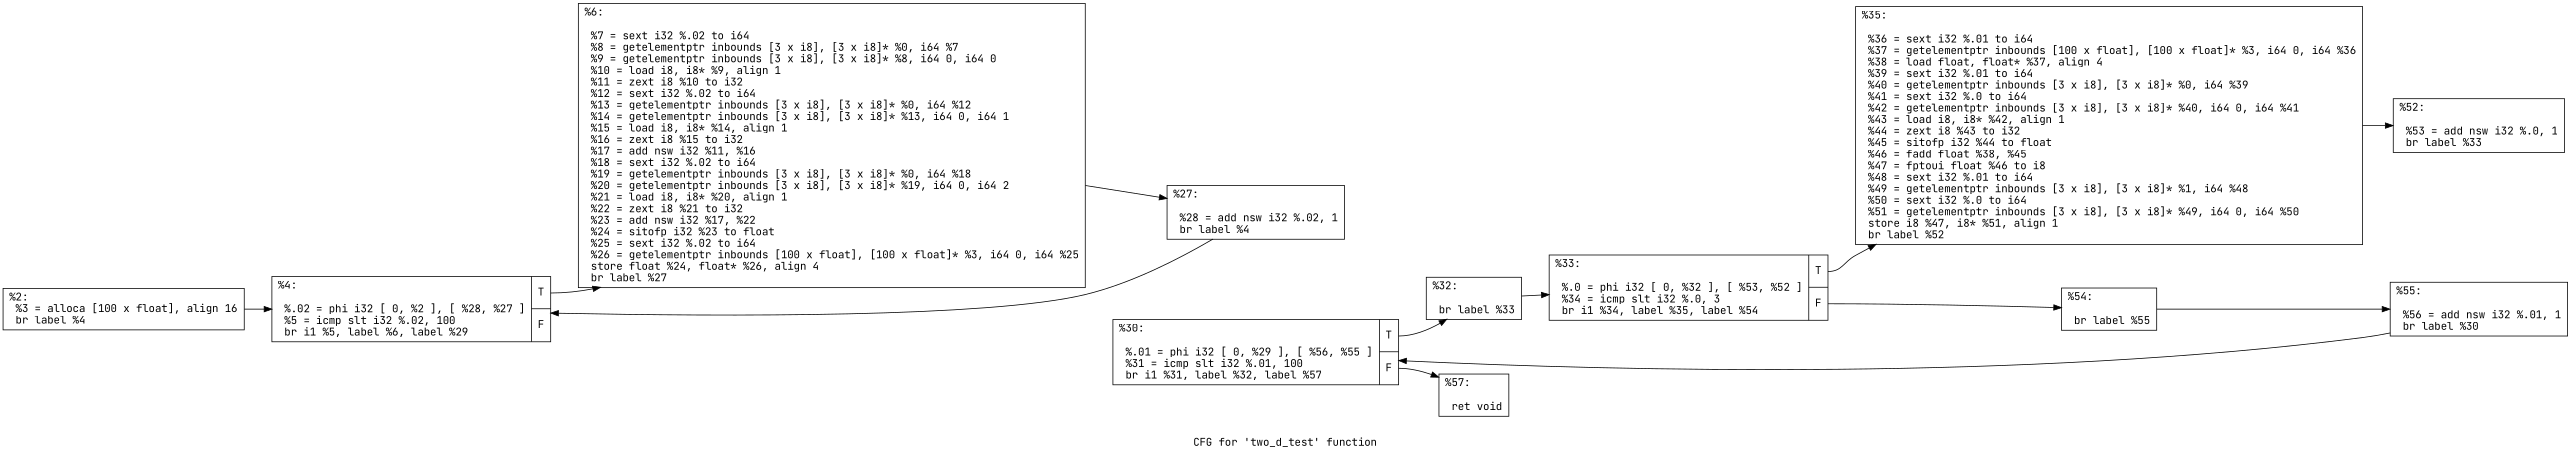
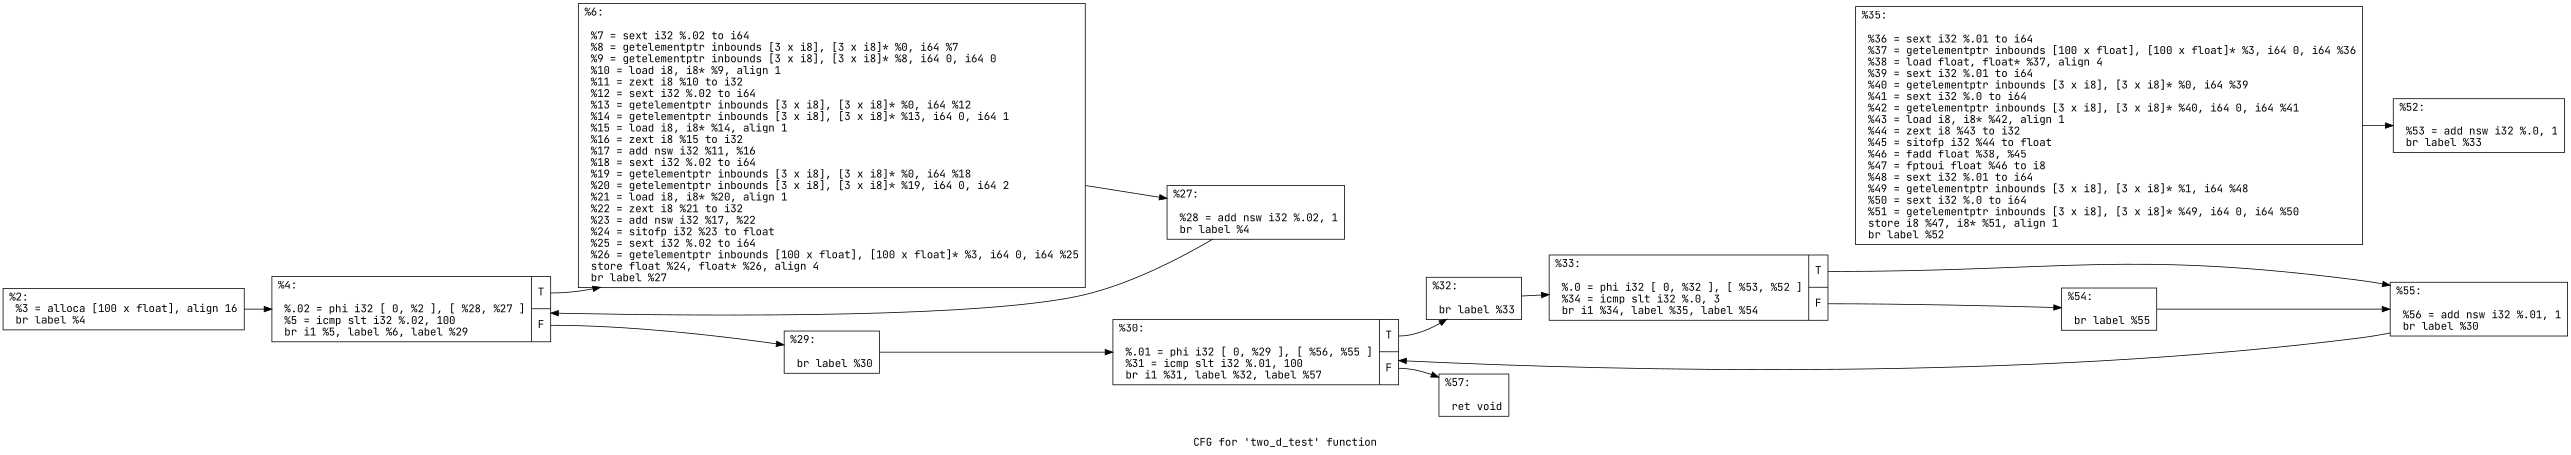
edge "%33:" -> "%35:": now "%33:" -> "%55:"
node "%29:": added
